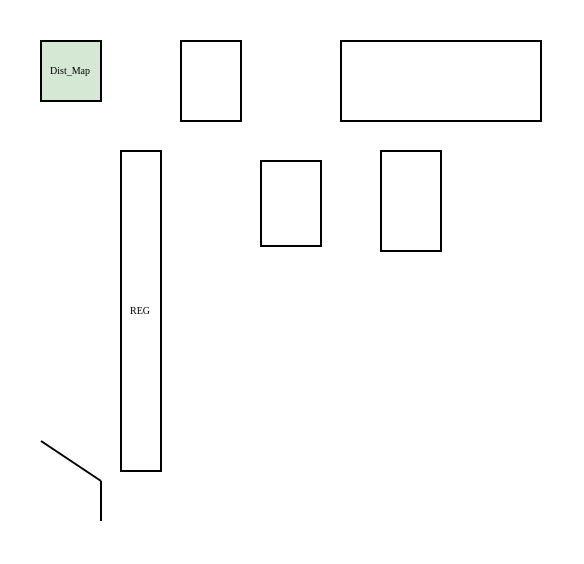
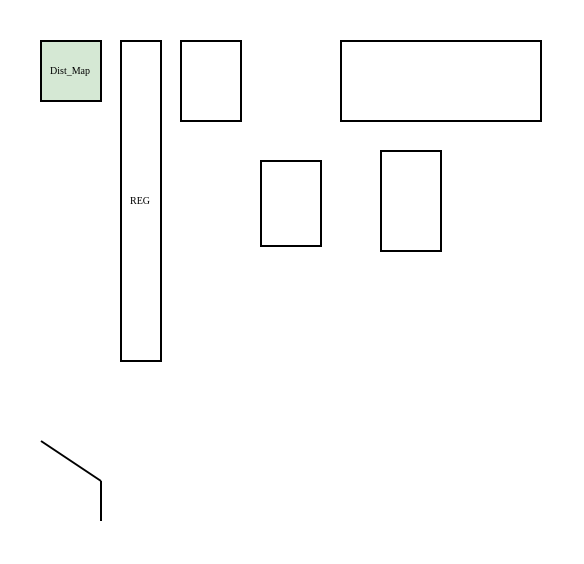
node "REG": moved (141, 311) -> (141, 201)
